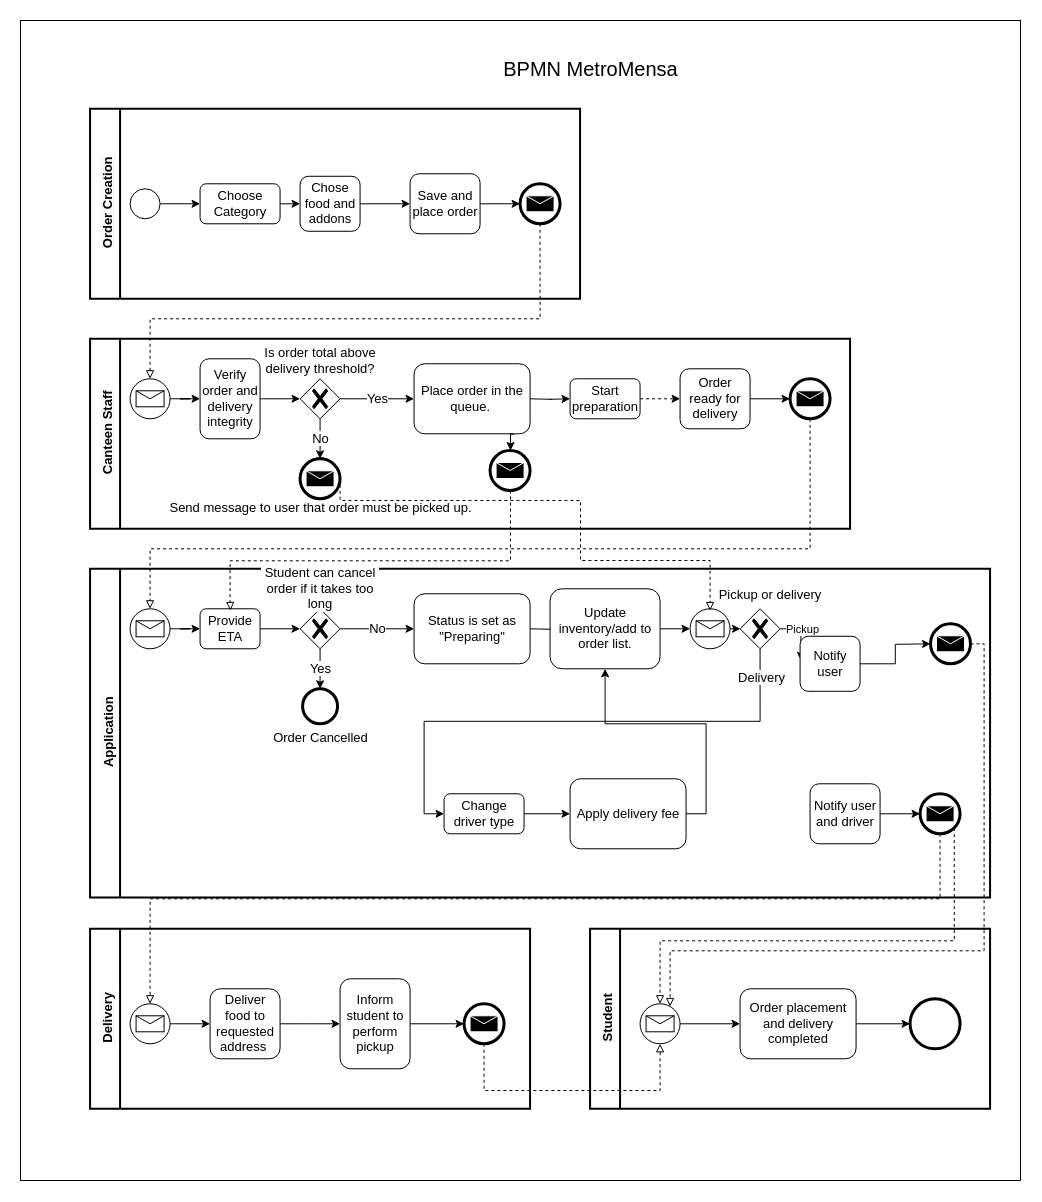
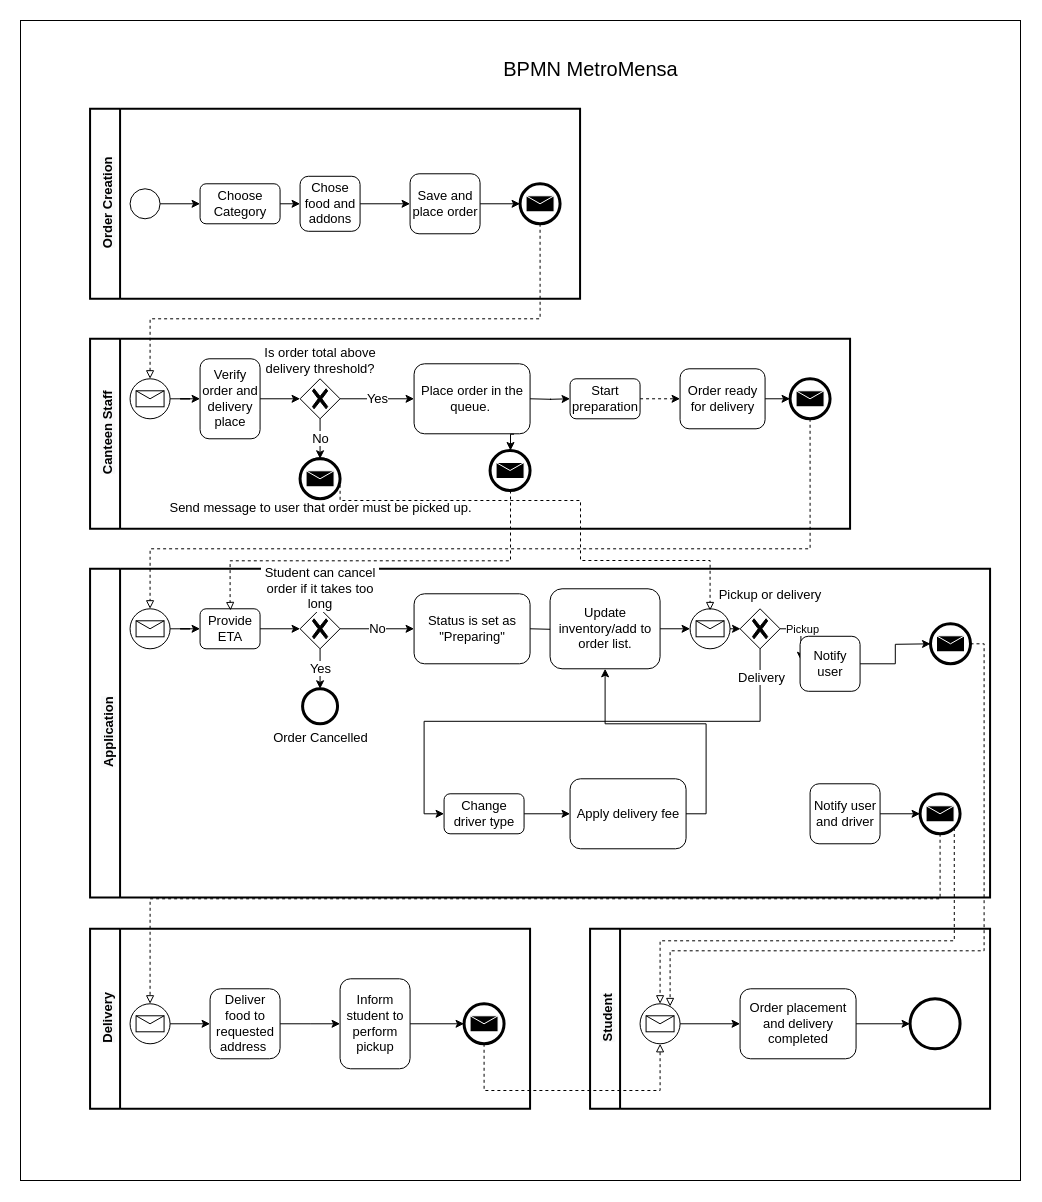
node "Verify order and delivery integrity": label "Verify order and delivery integrity" -> "Verify order and delivery place"
node "Order ready for delivery": size 70x60 -> 85x60
